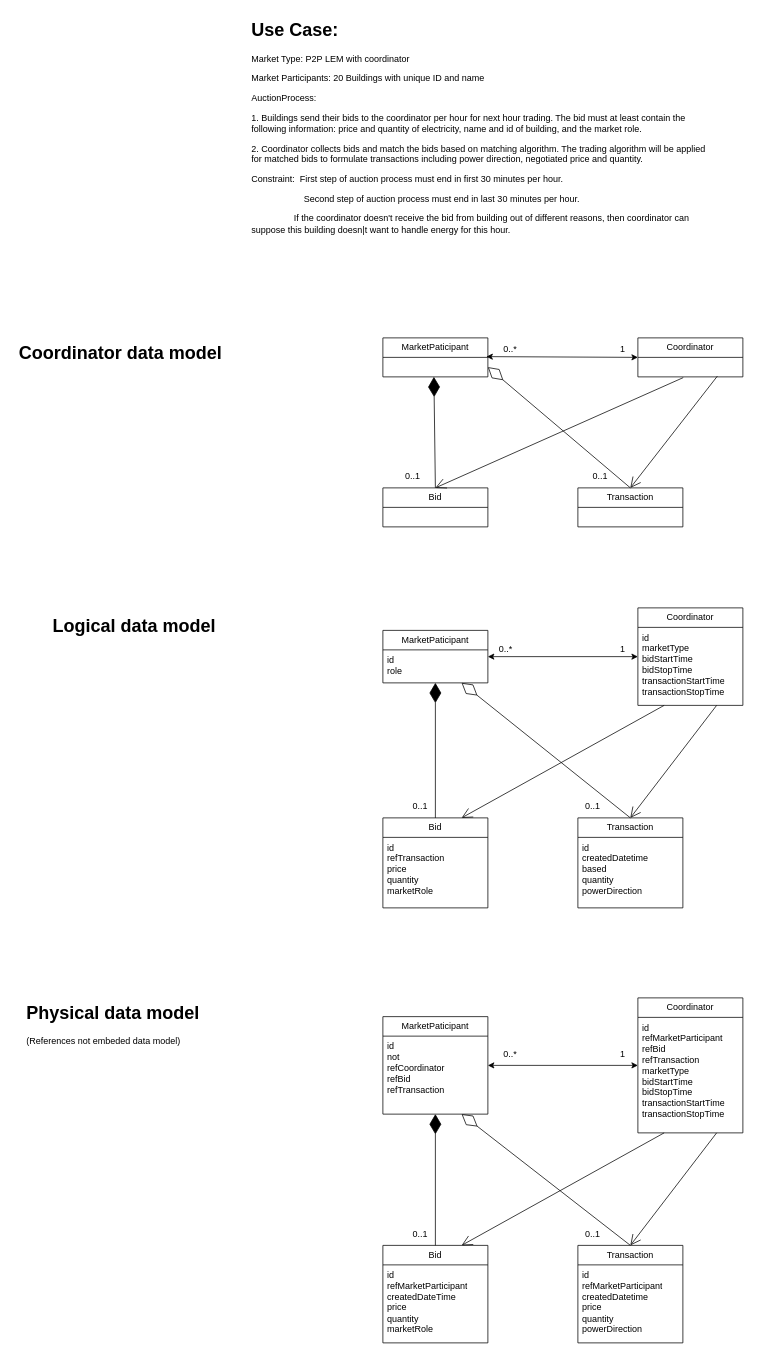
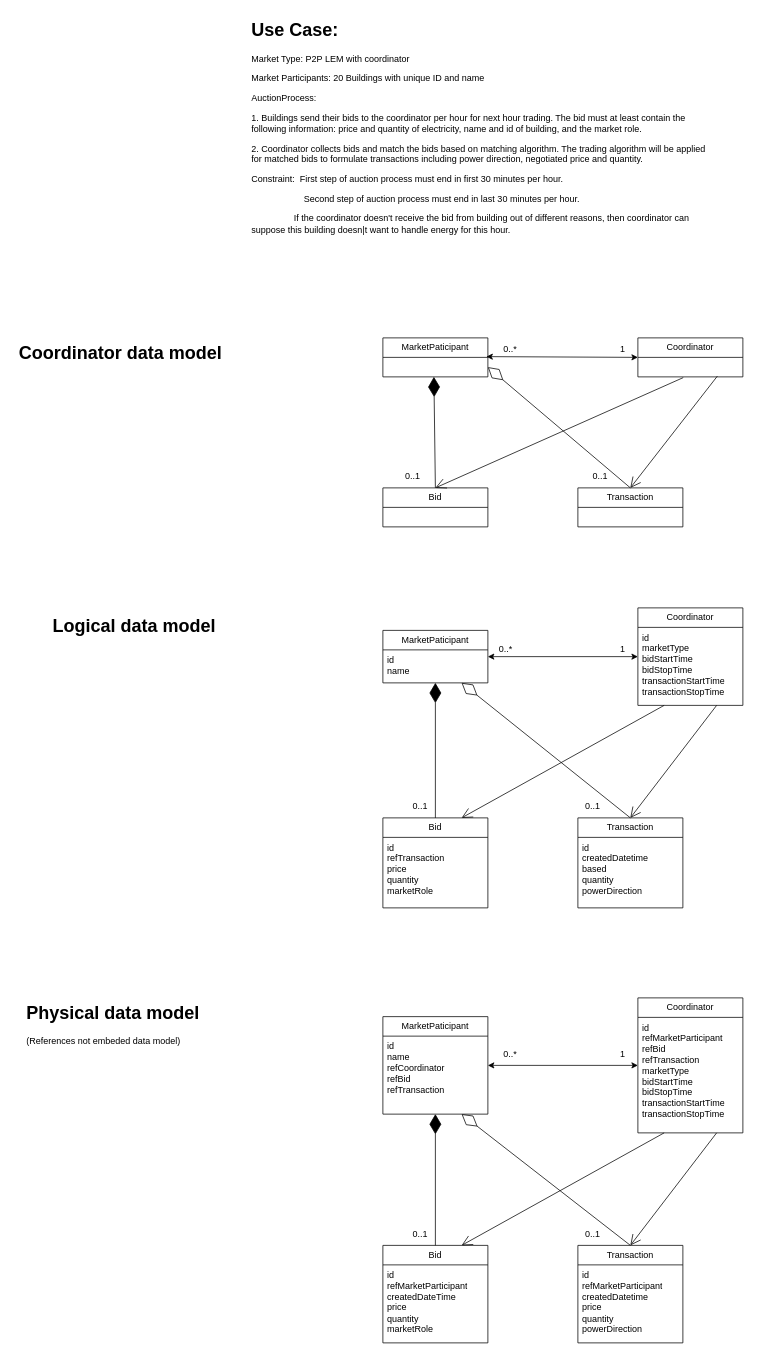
node "id role": label "id role" -> "id name"
node "id not refCoordinator refBid refTransaction": label "id not refCoordinator refBid refTransaction" -> "id name refCoordinator refBid refTransaction"
